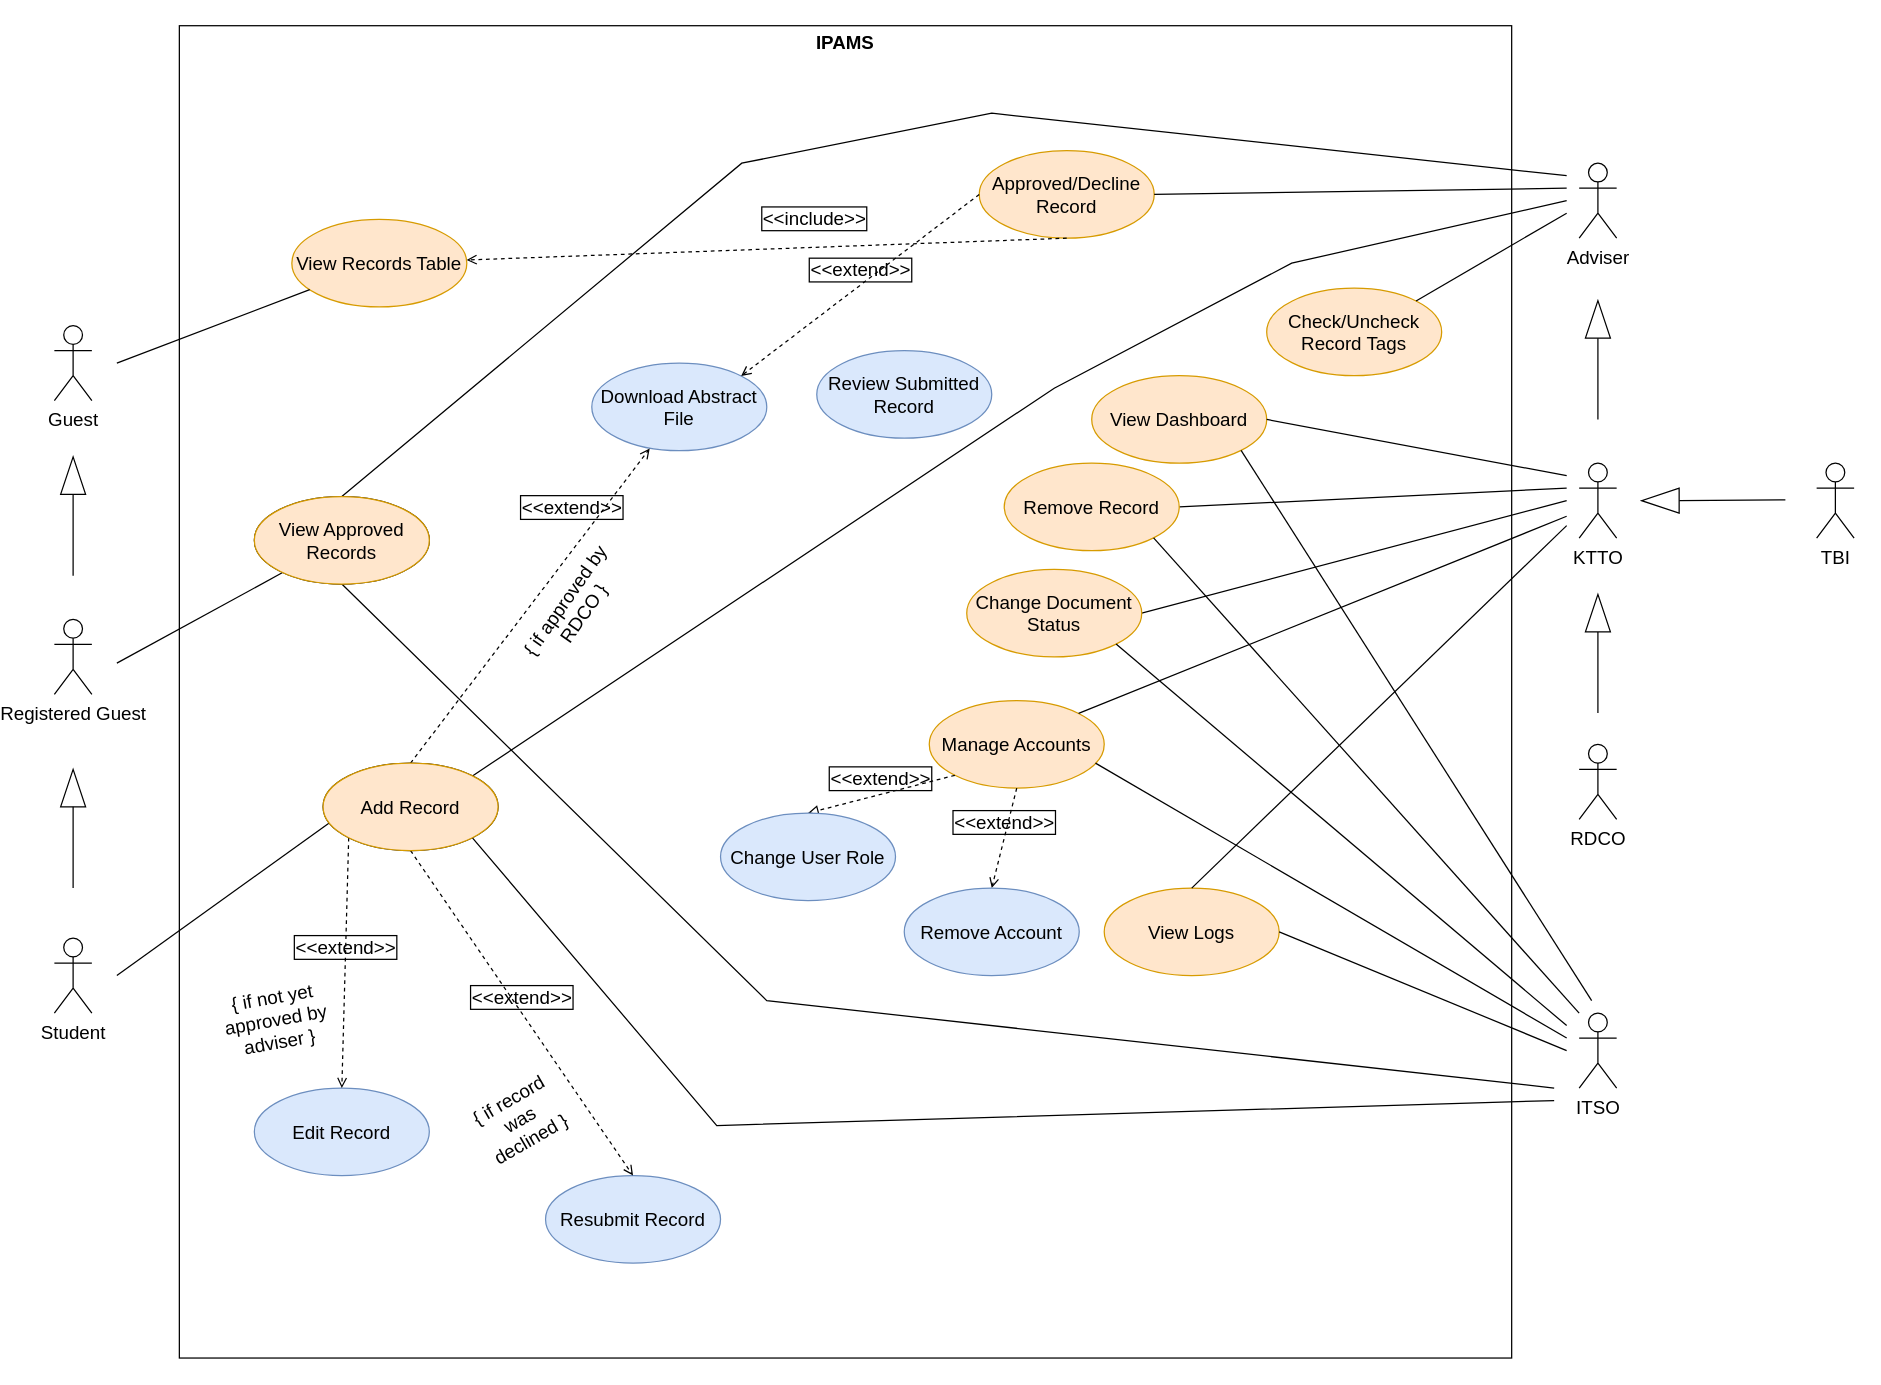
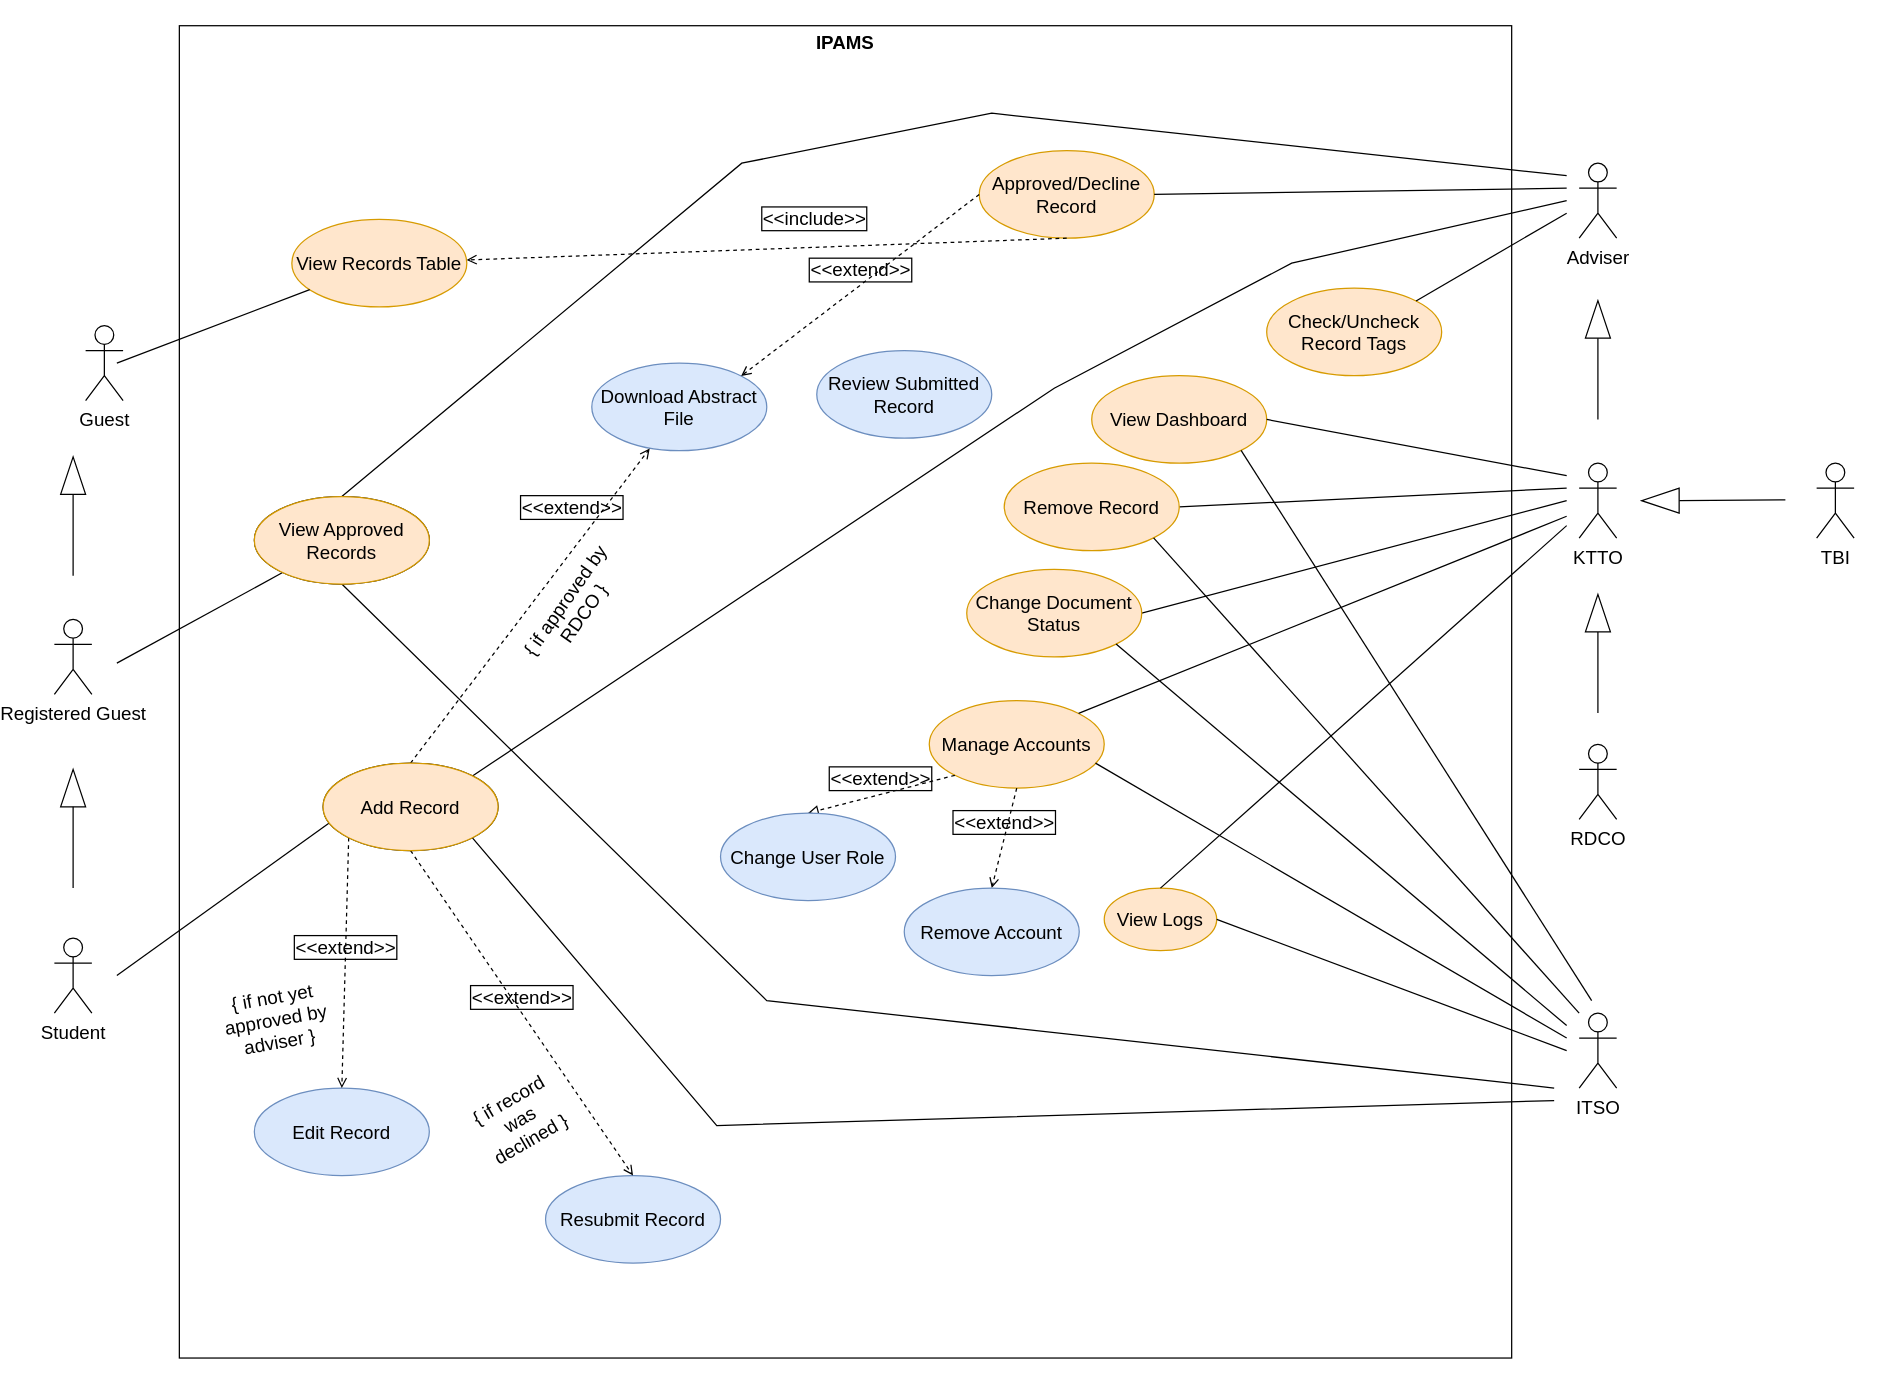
node "Guest": moved (73, 363) -> (104, 363)
node "View Logs": size 175x88 -> 113x63
